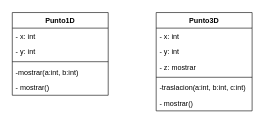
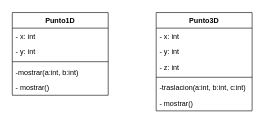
node "- z: mostrar": label "- z: mostrar" -> "- z: int"
